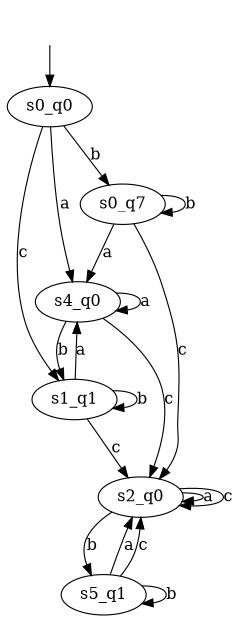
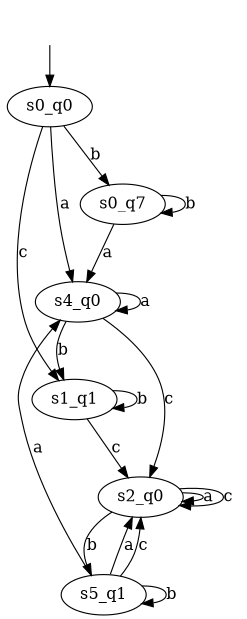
edge "s0_q7" -> "s2_q0": removed, label "c"
edge "s1_q1" -> "s4_q0": now "s5_q1" -> "s4_q0"
